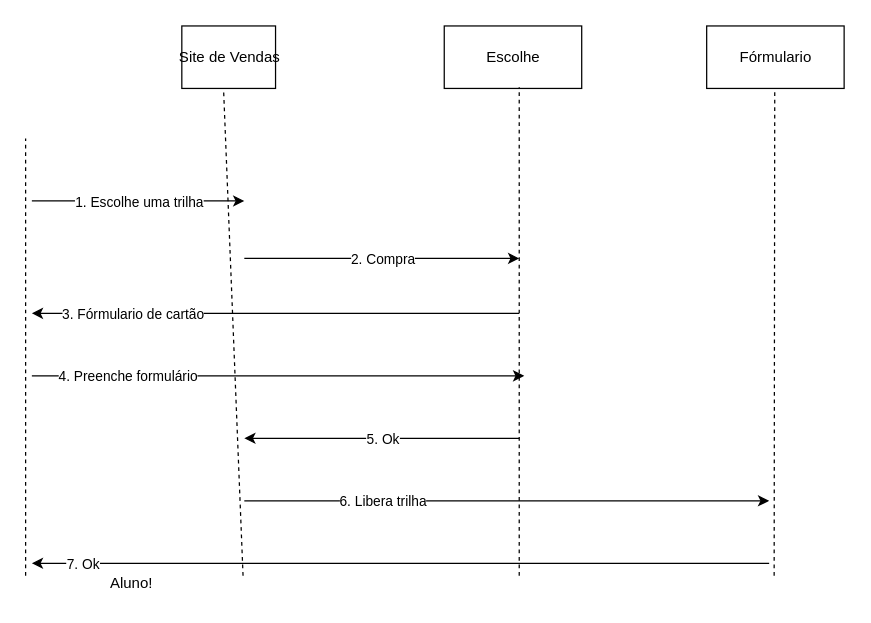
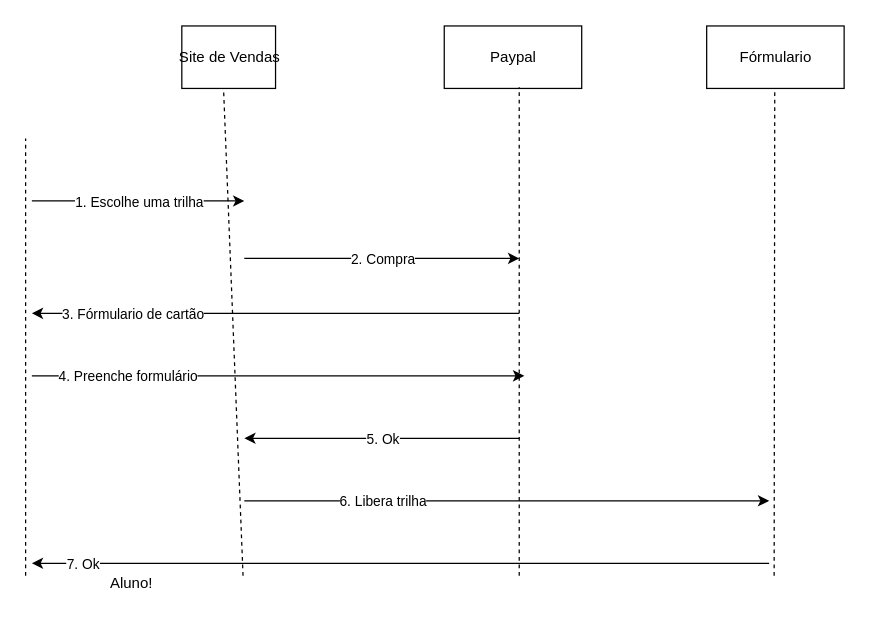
node "Escolhe": label "Escolhe" -> "Paypal"
